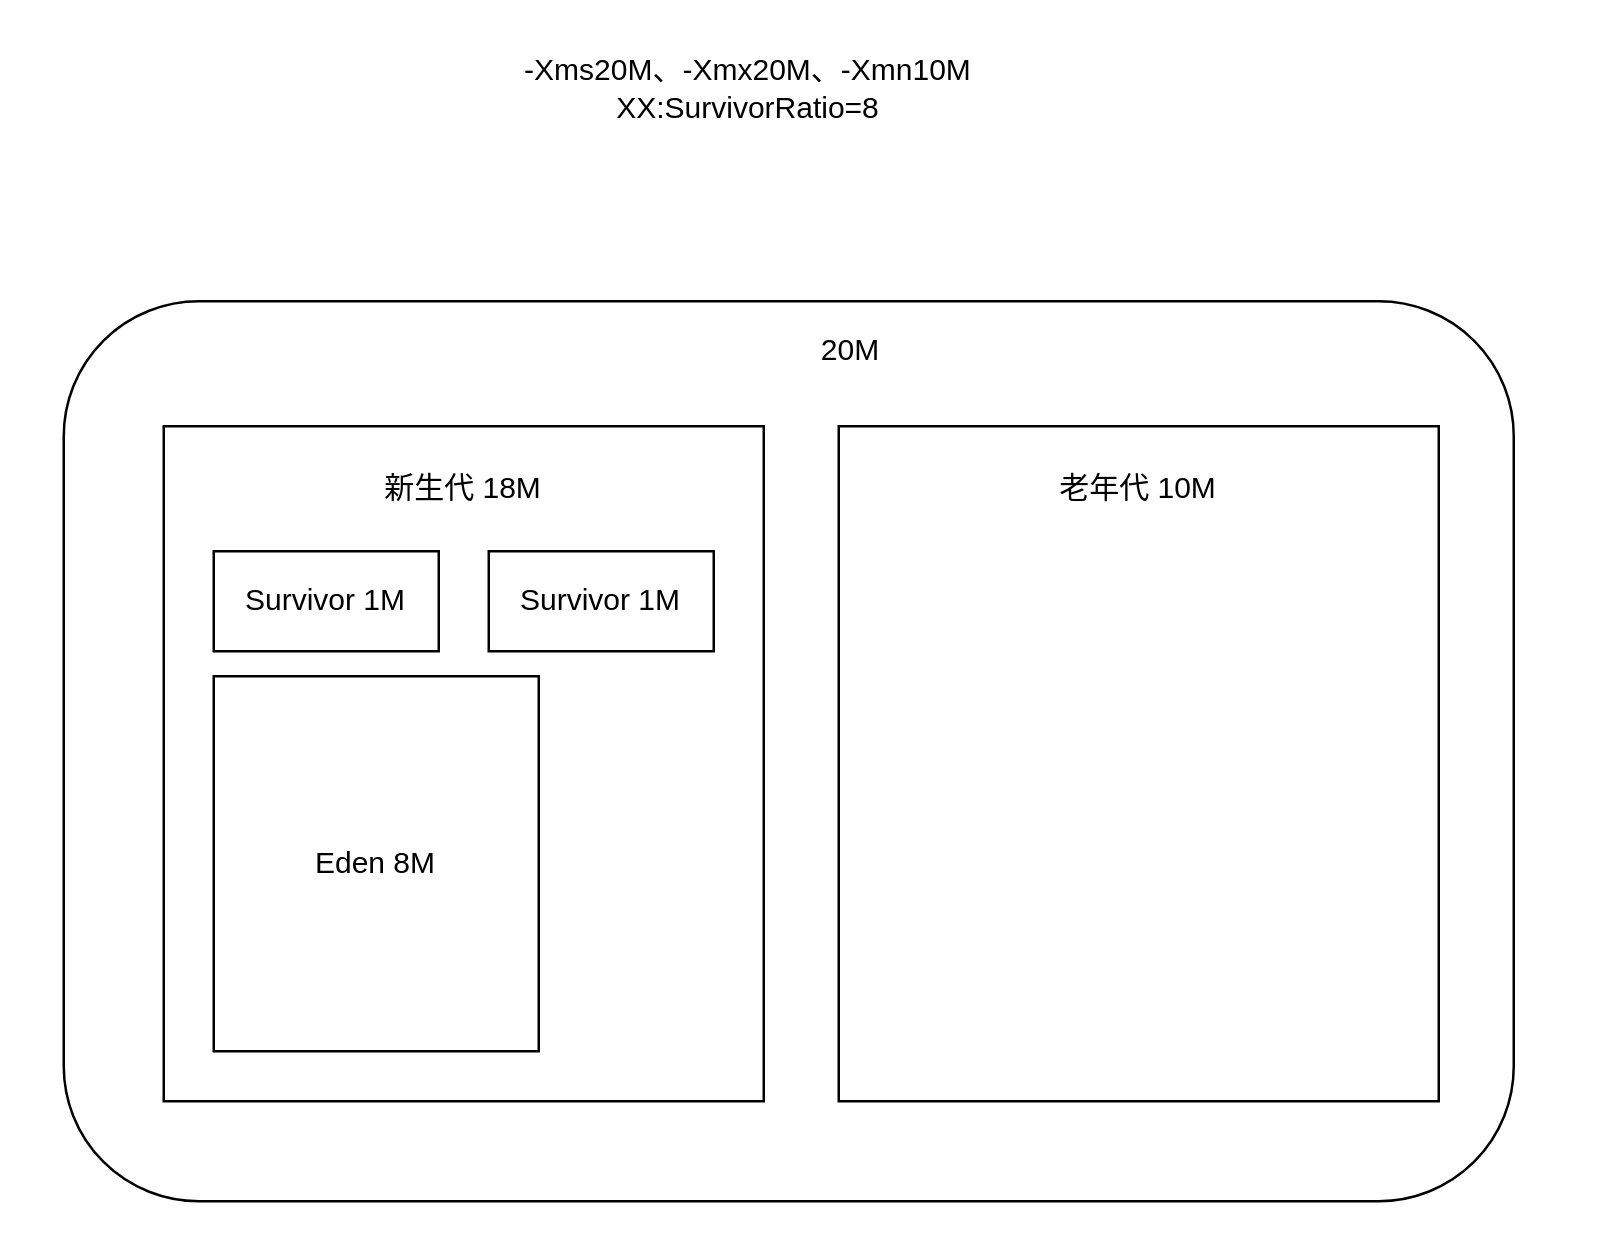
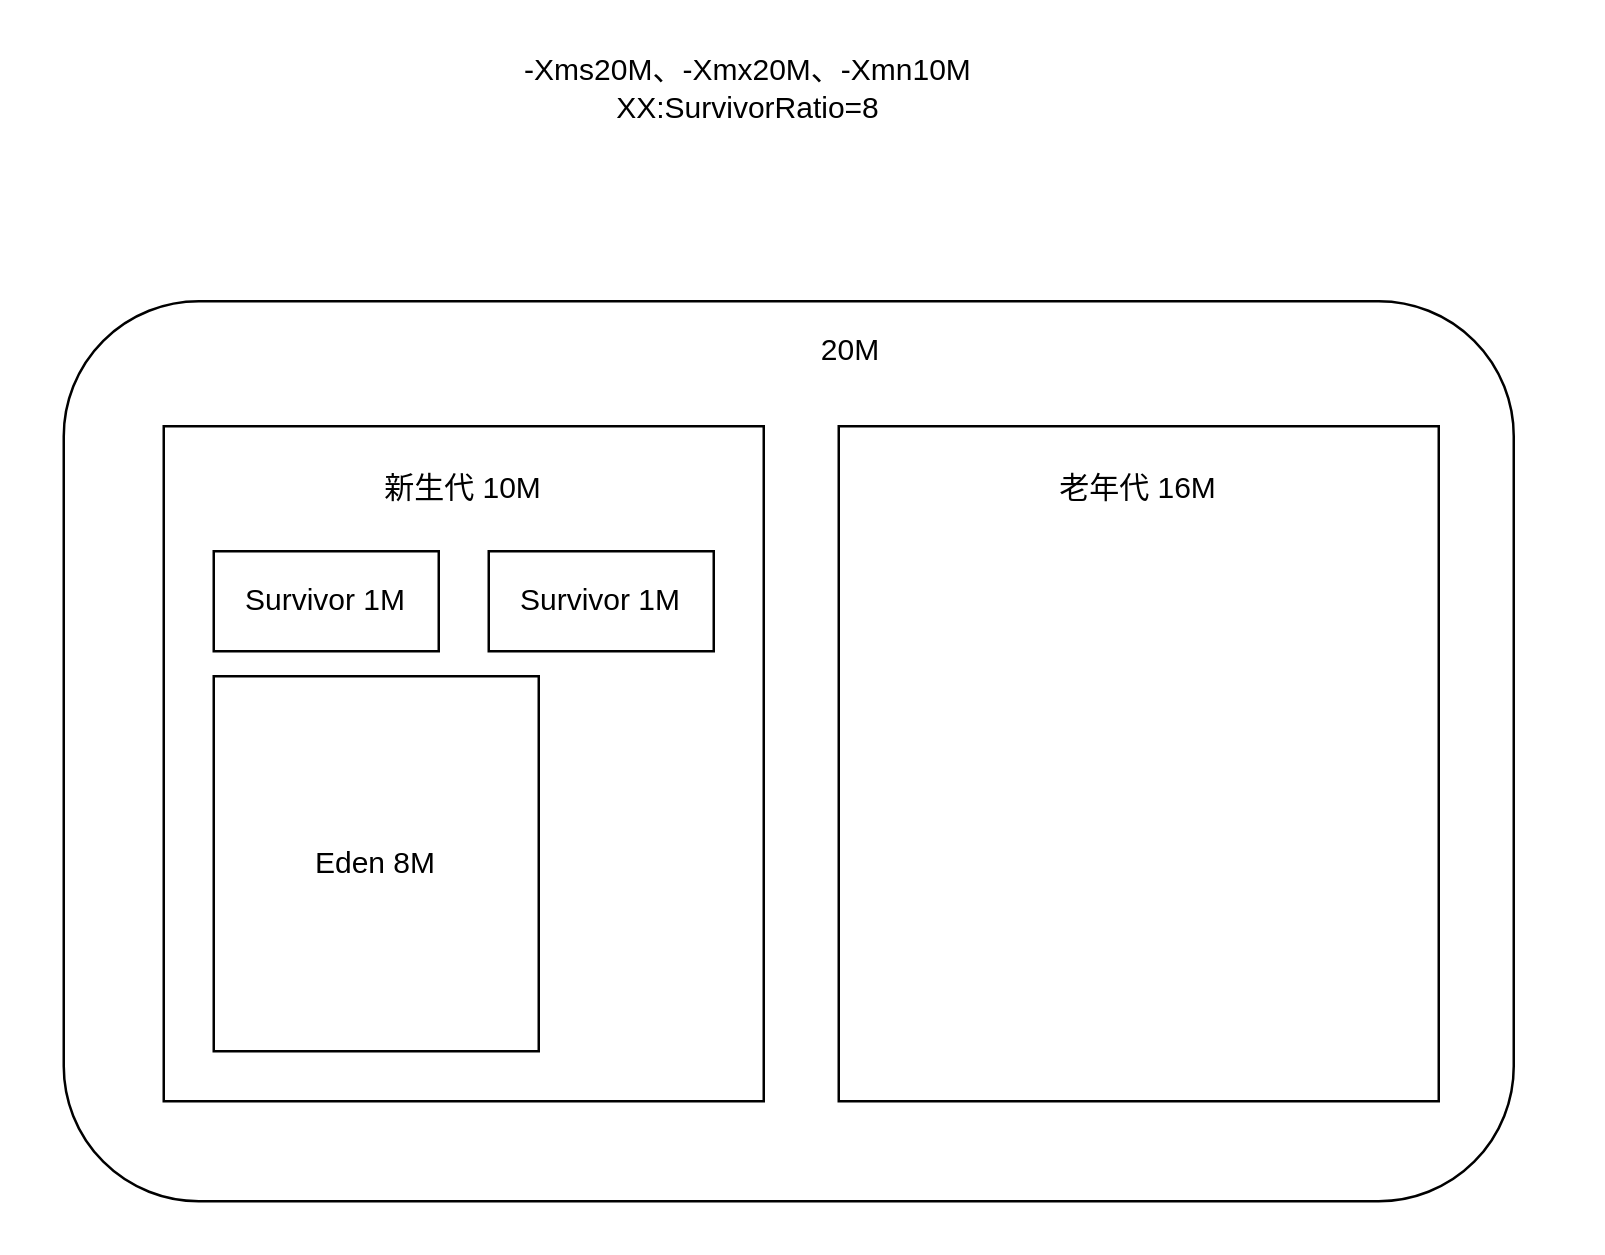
node "新生代 18M": label "新生代 18M" -> "新生代 10M"
node "老年代 10M": label "老年代 10M" -> "老年代 16M"
